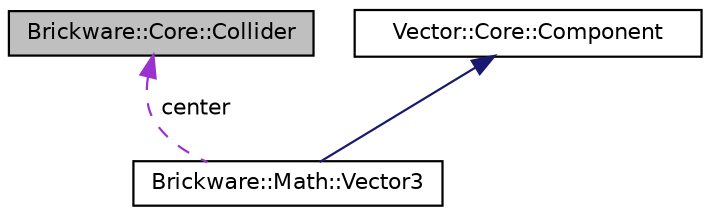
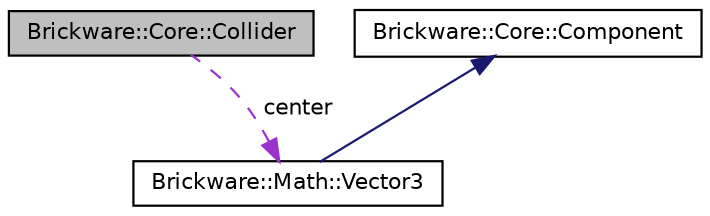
node "Vector::Core::Component": label "Vector::Core::Component" -> "Brickware::Core::Component"
edge "Brickware::Math::Vector3" -> "Brickware::Core::Collider": reversed
